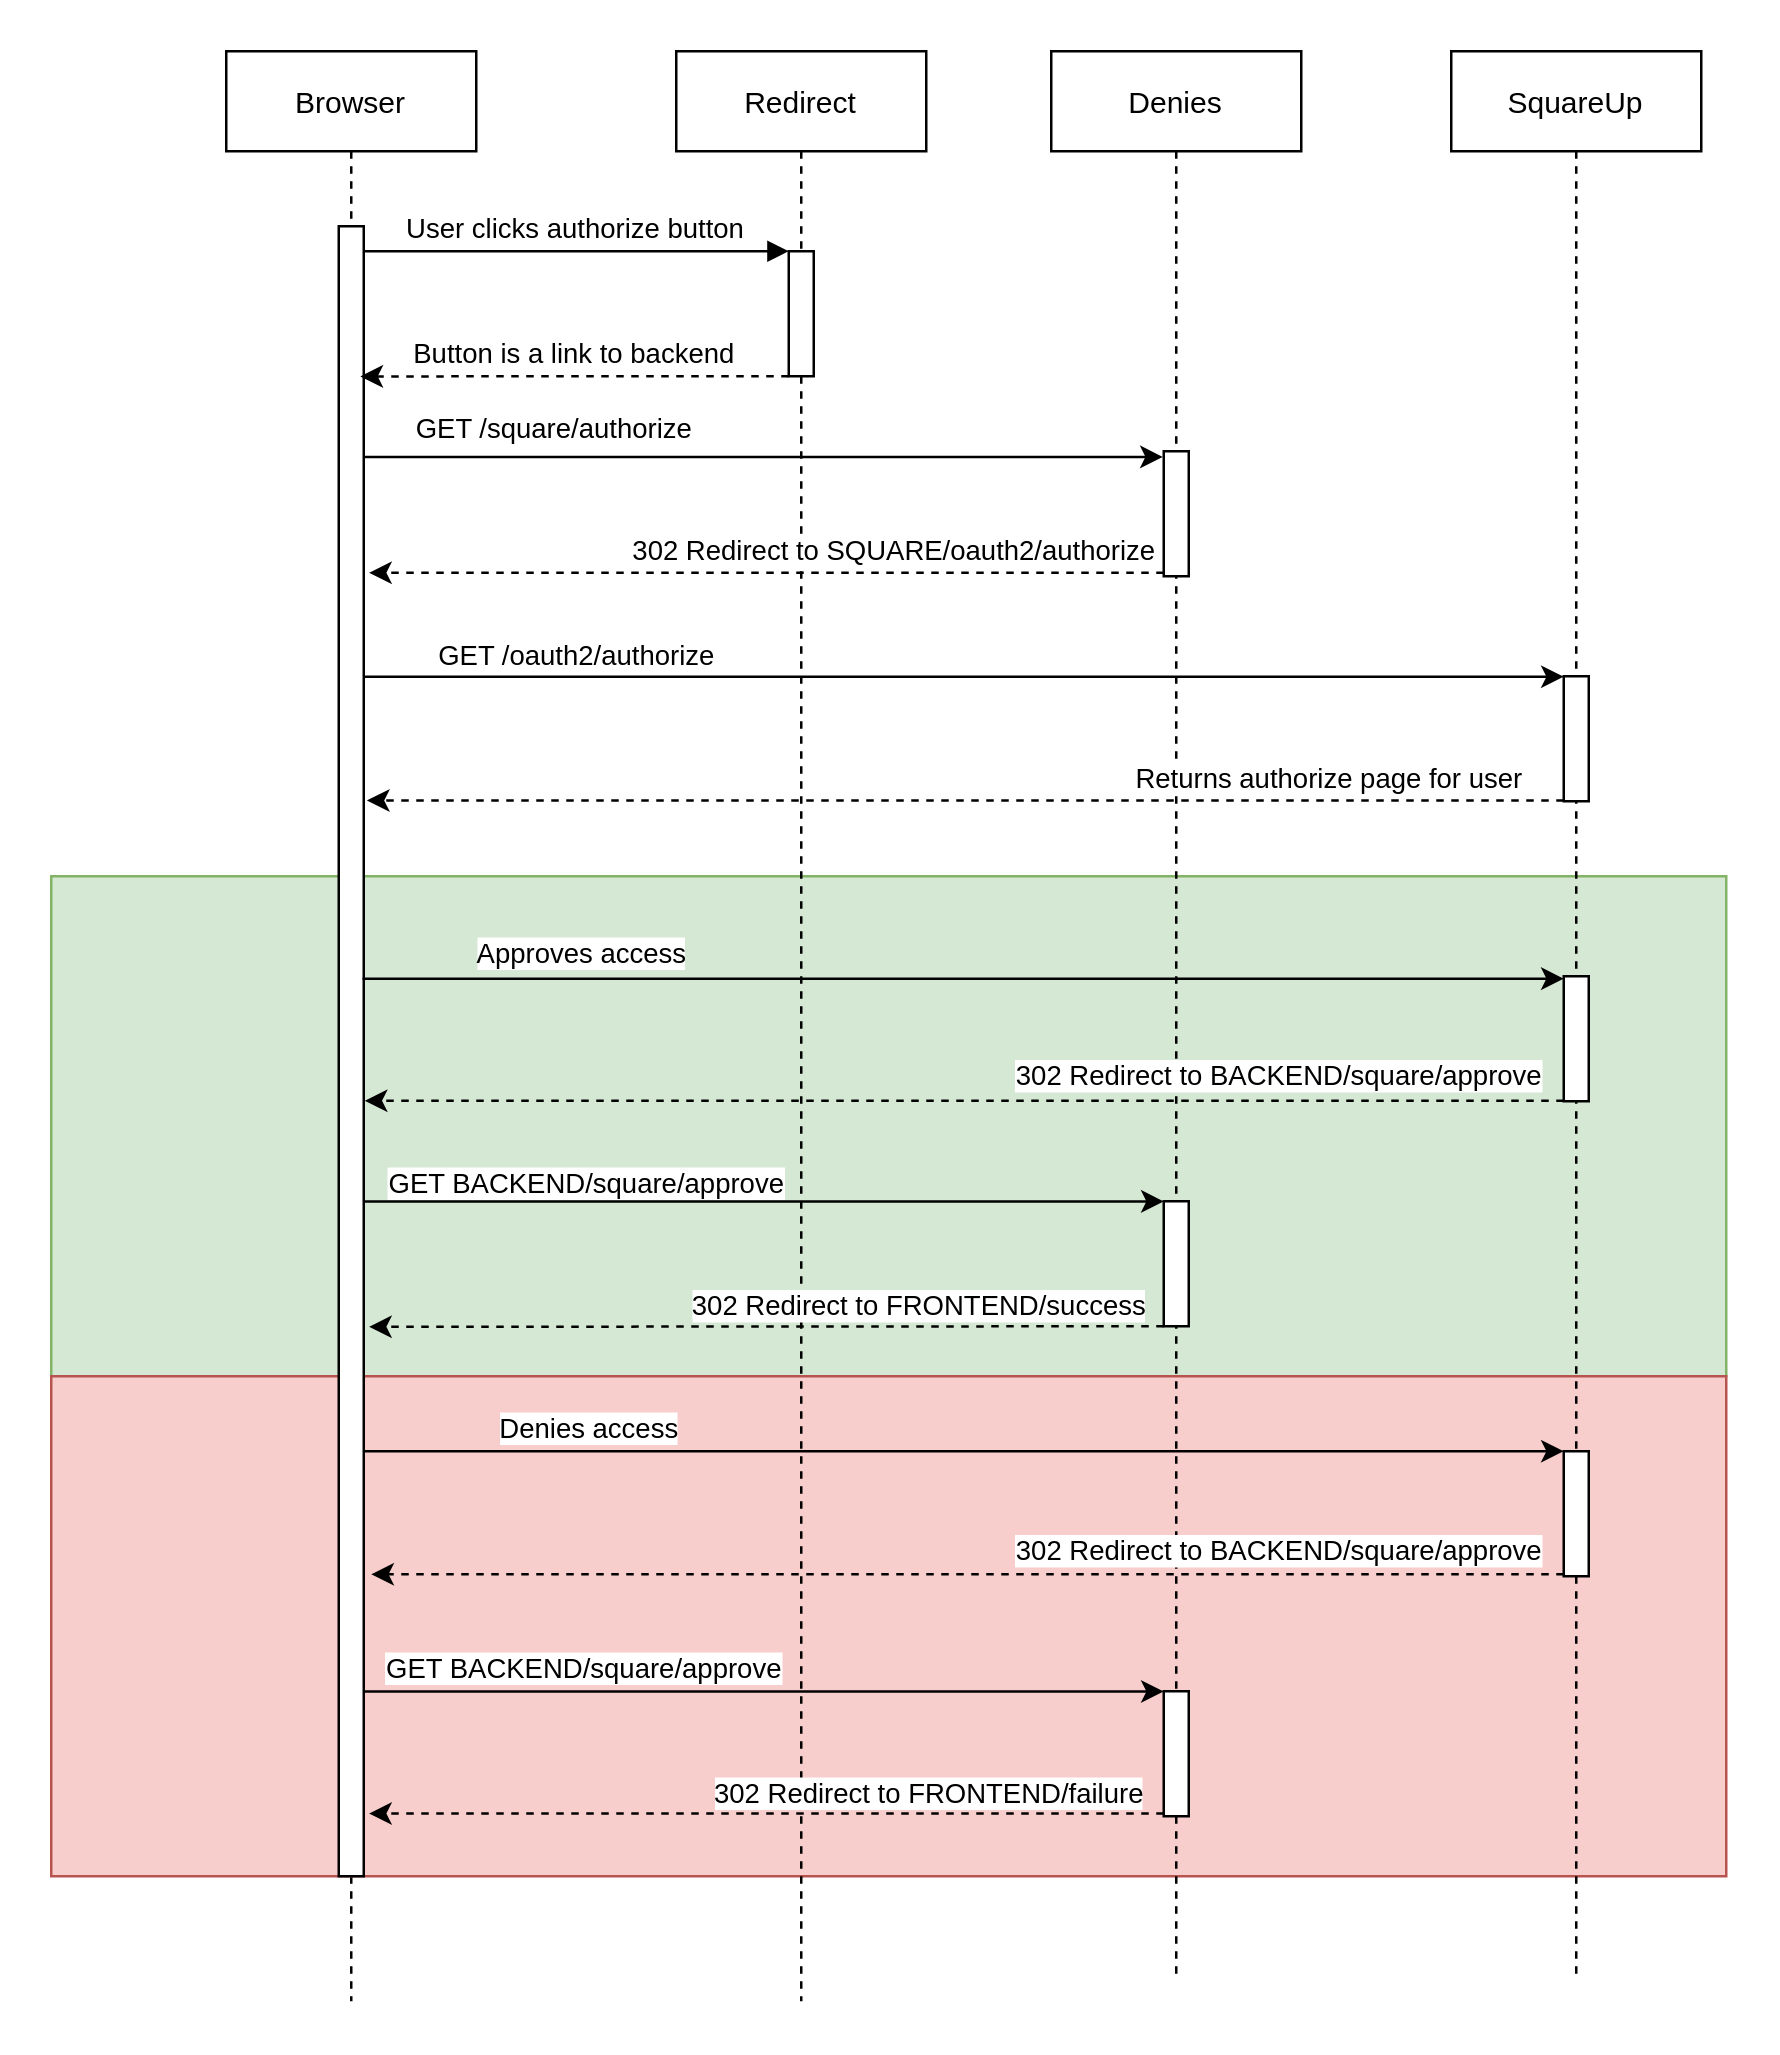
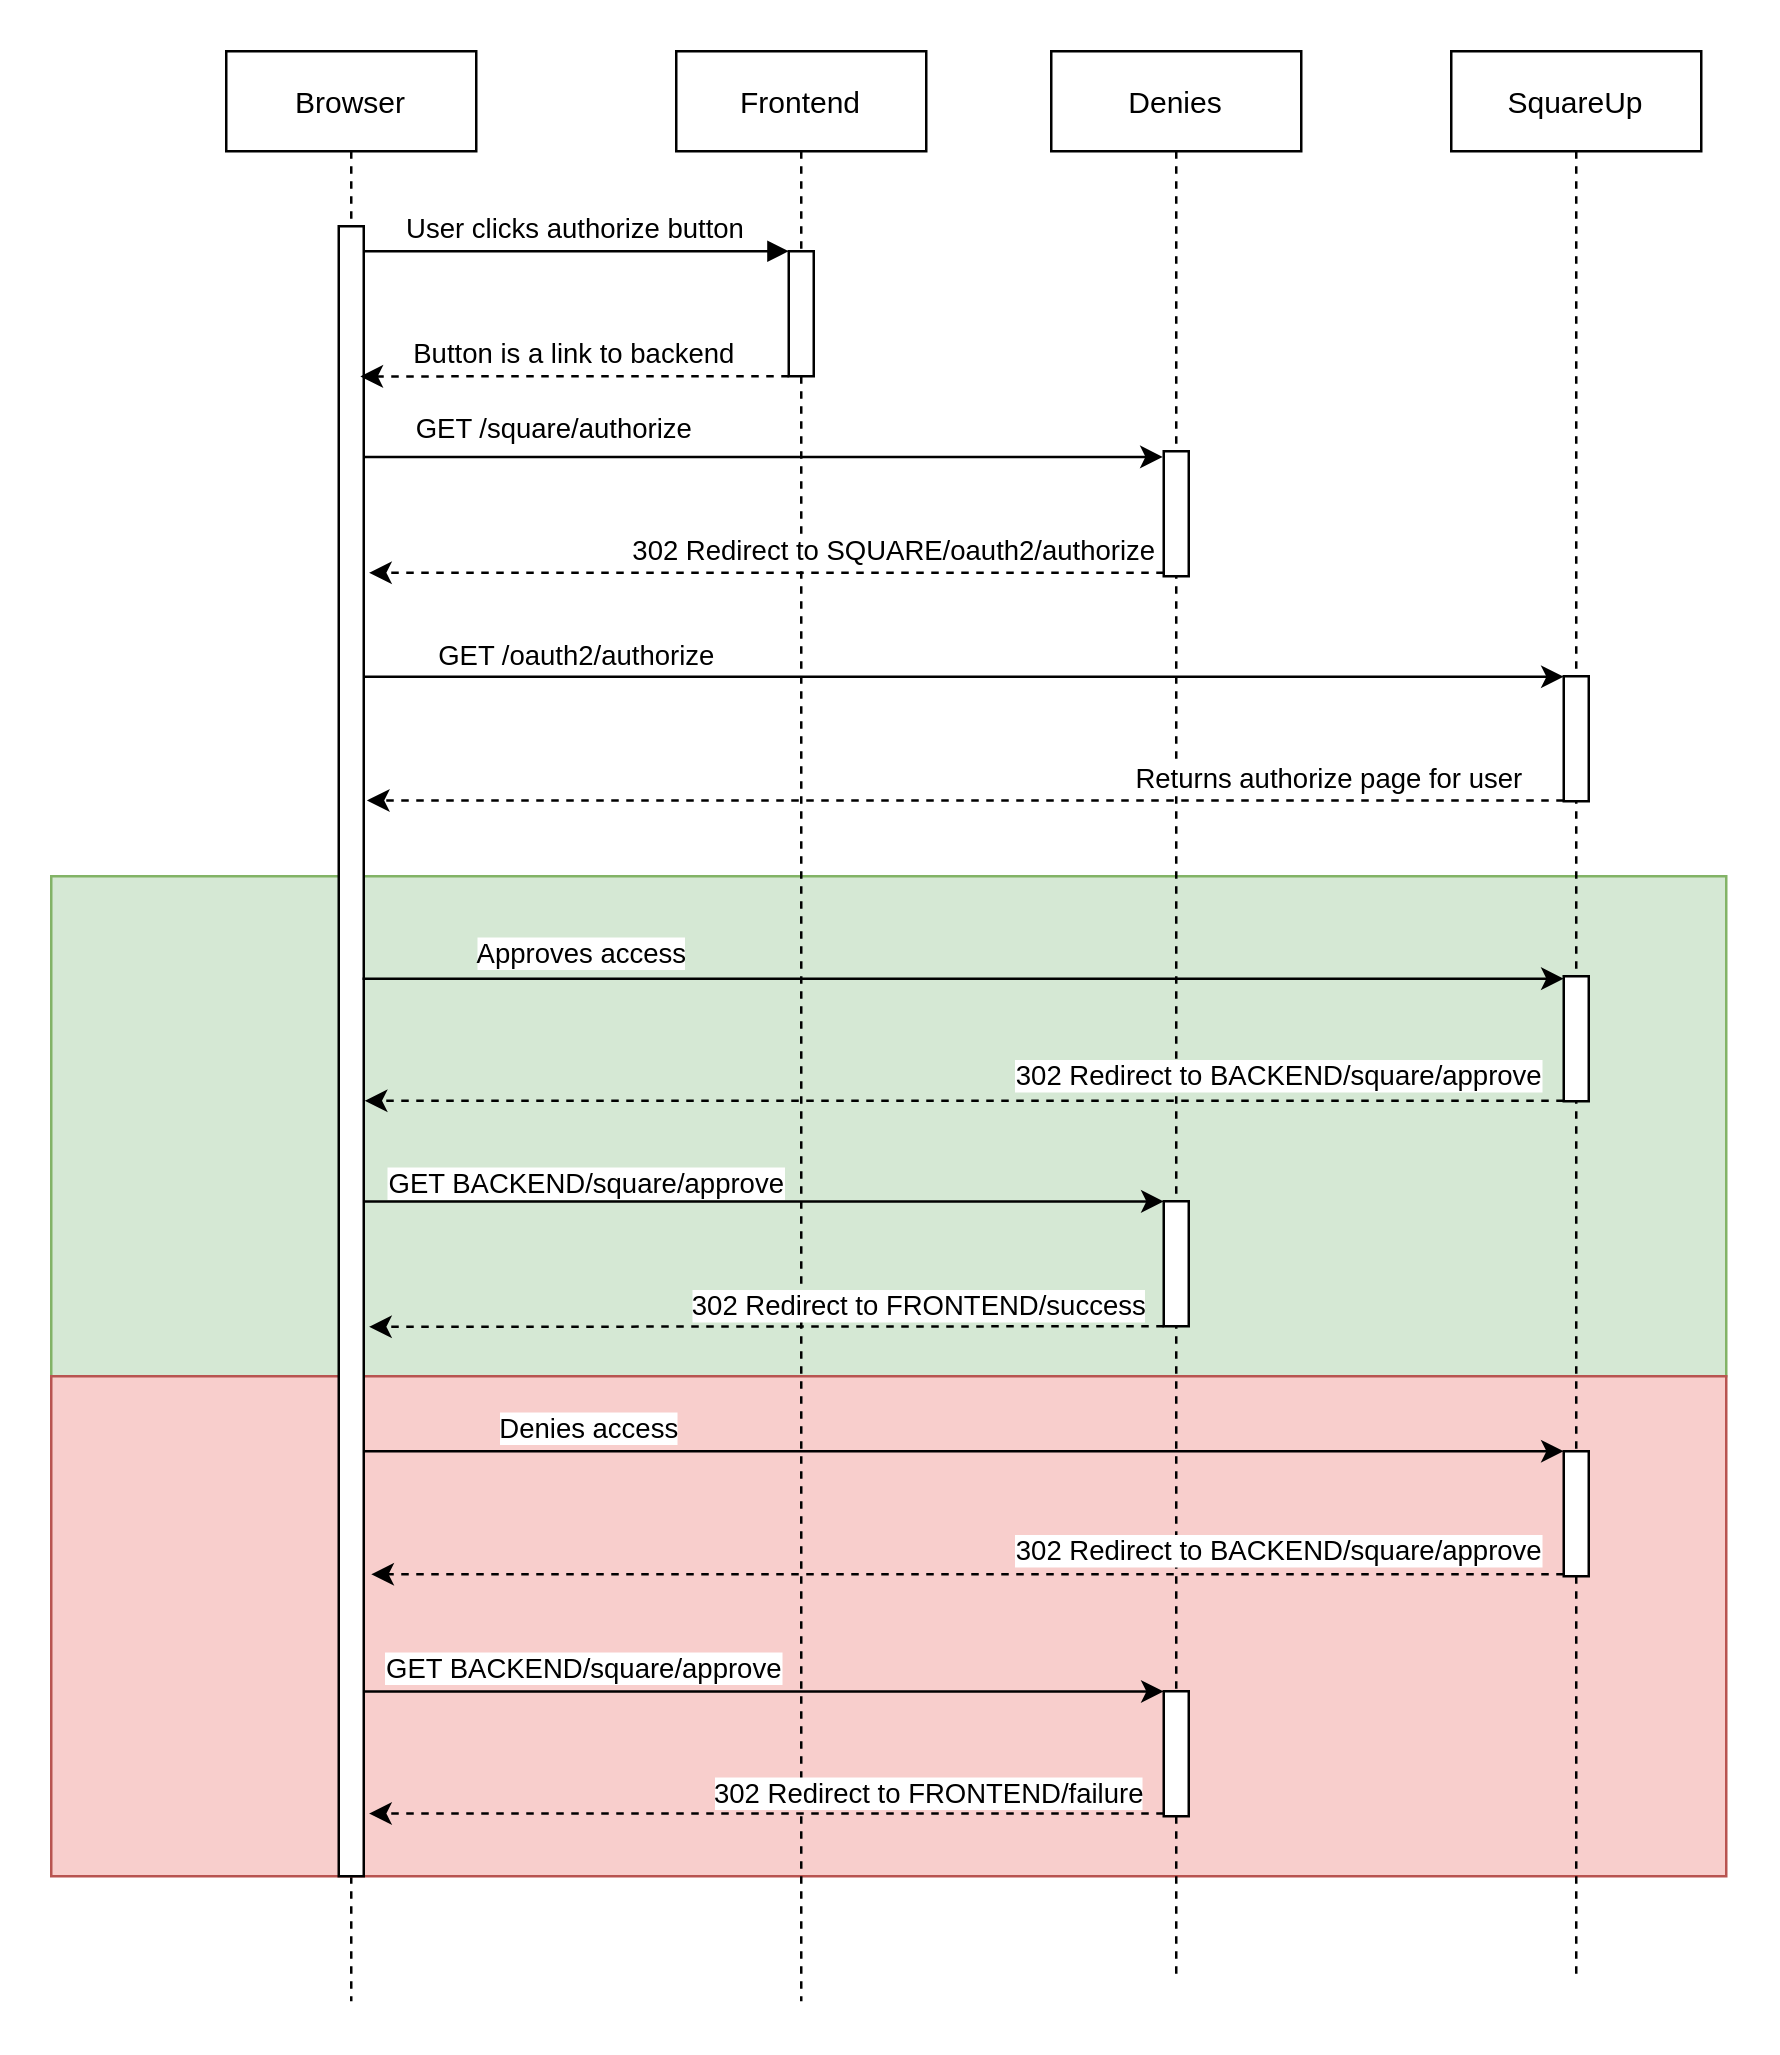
node "Redirect": label "Redirect" -> "Frontend"
